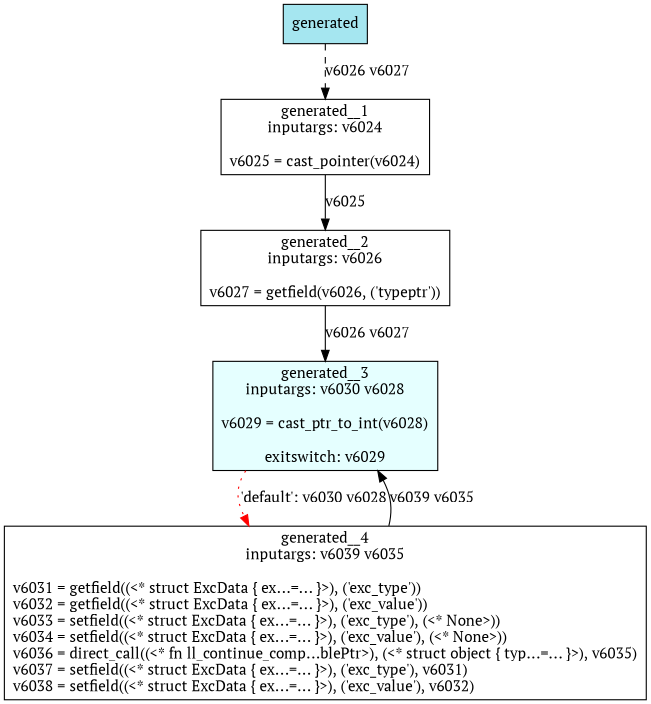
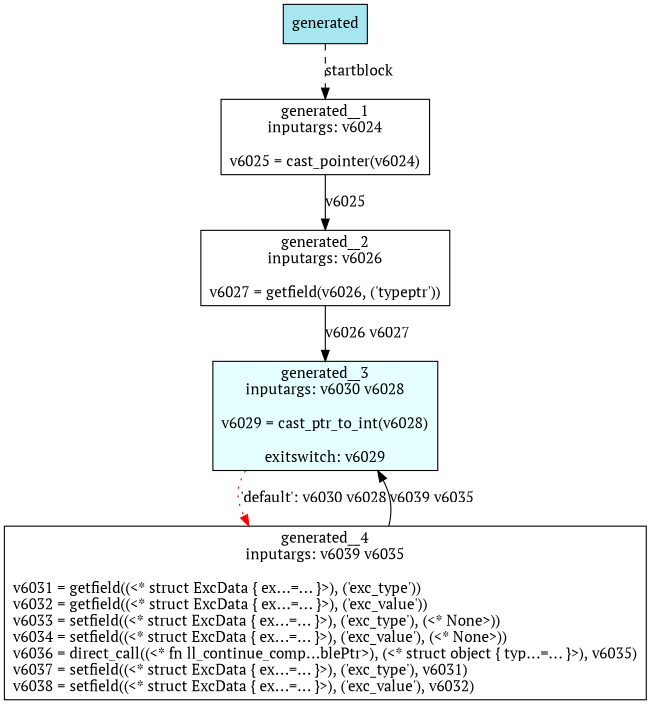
edge "generated" -> "generated__1 inputargs: v6024 v6025 = cast_pointer(v6024)": label "v6026 v6027" -> "startblock"
